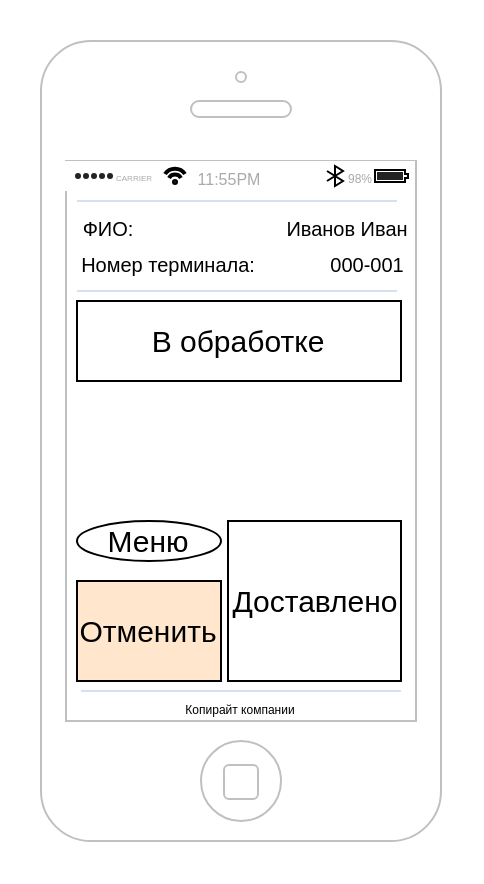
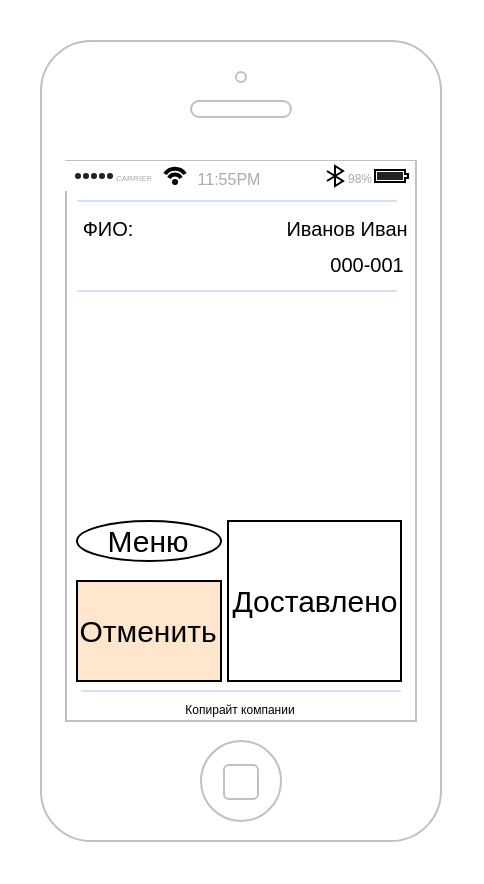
node "Номер терминала:": removed
node "В обработке": removed
